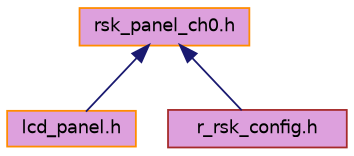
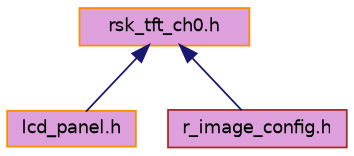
node "rsk_panel_ch0.h": label "rsk_panel_ch0.h" -> "rsk_tft_ch0.h"
node "r_rsk_config.h": label "r_rsk_config.h" -> "r_image_config.h"
